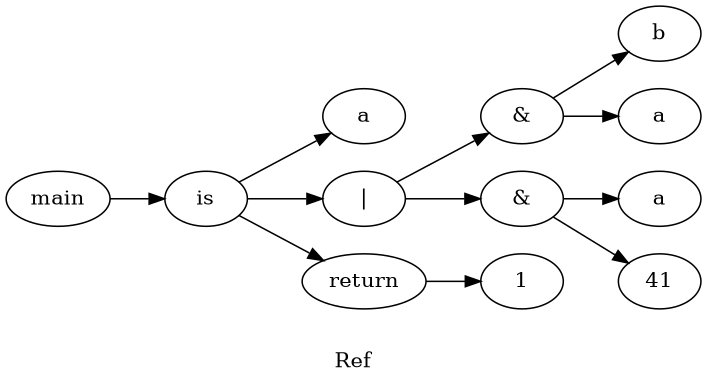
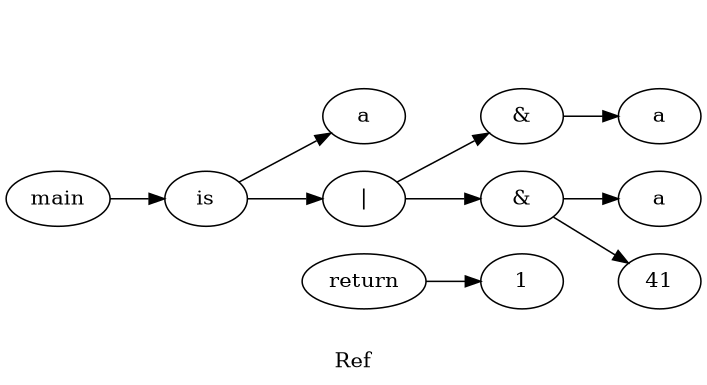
node "b": removed
edge "is" -> "return": removed
